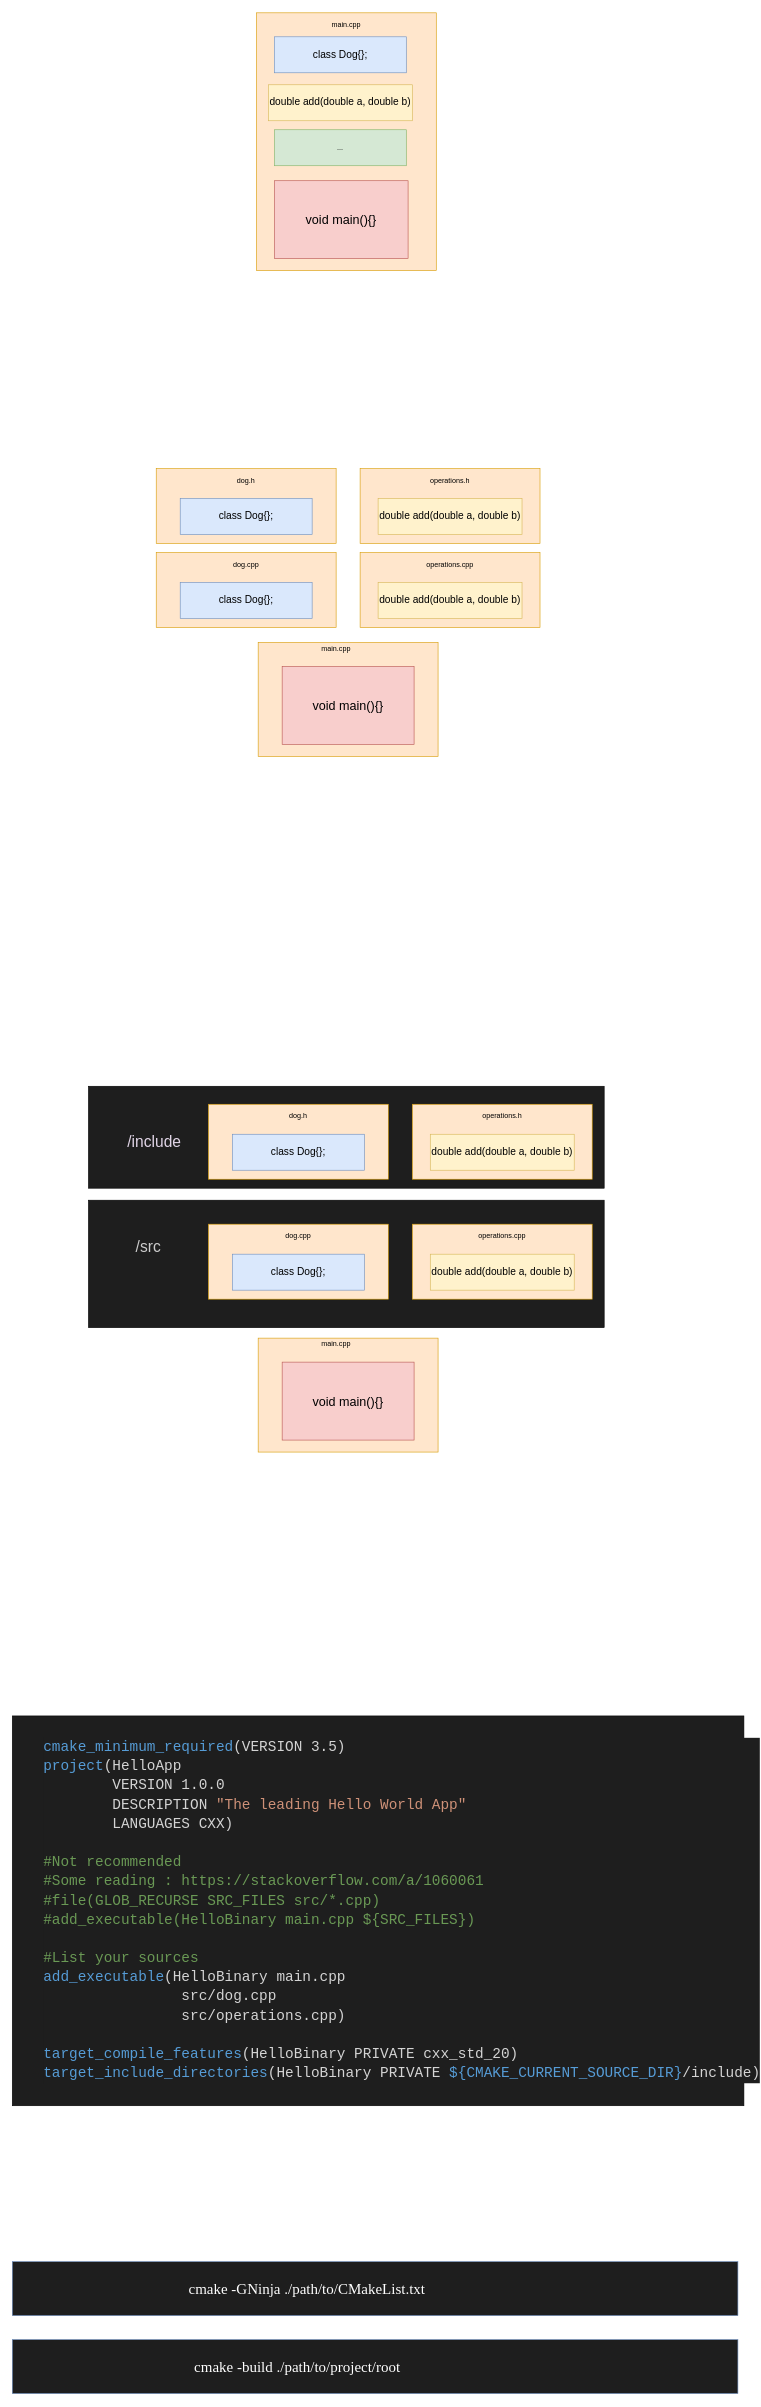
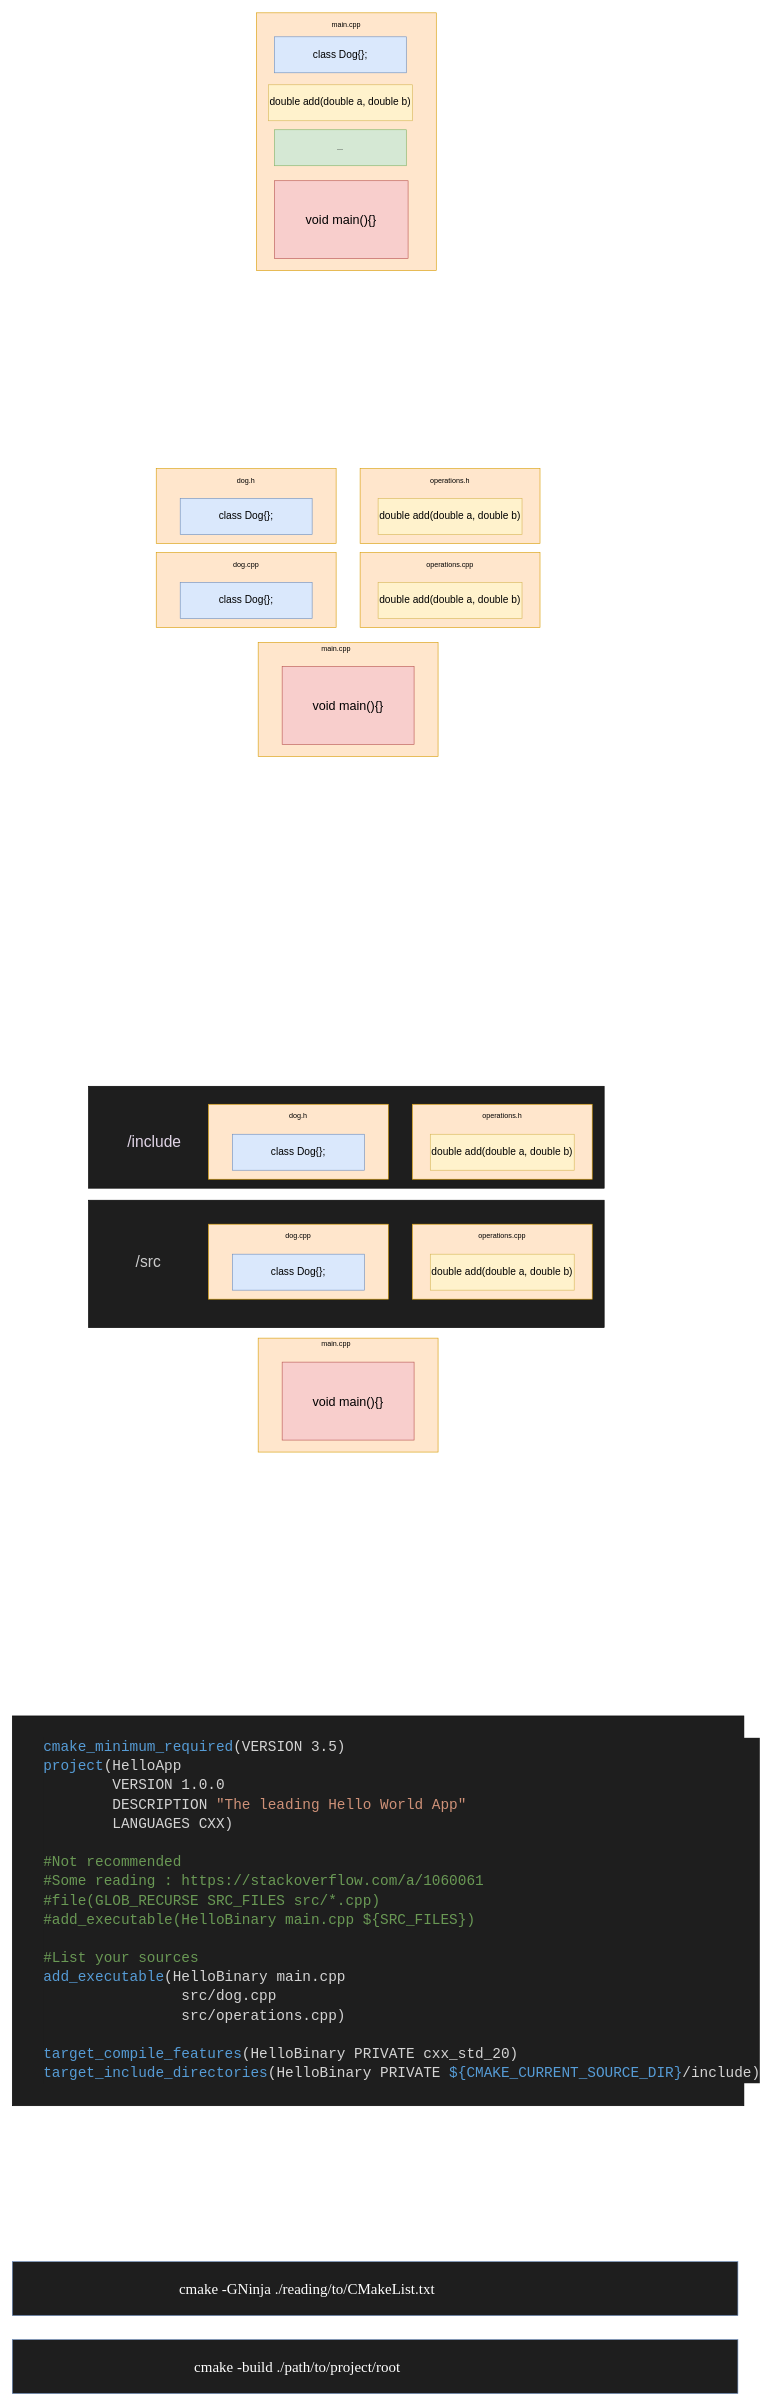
node "/src": moved (149, 1247) -> (149, 1262)
node "cmake -GNinja ./path/to/CMakeList.txt": label "cmake -GNinja ./path/to/CMakeList.txt" -> "cmake -GNinja ./reading/to/CMakeList.txt"
